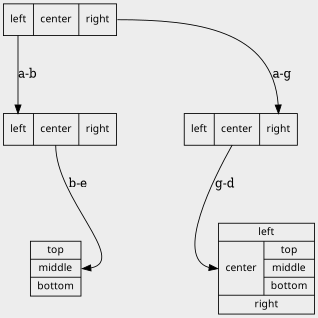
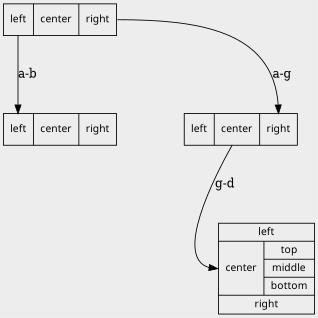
node "top": removed
